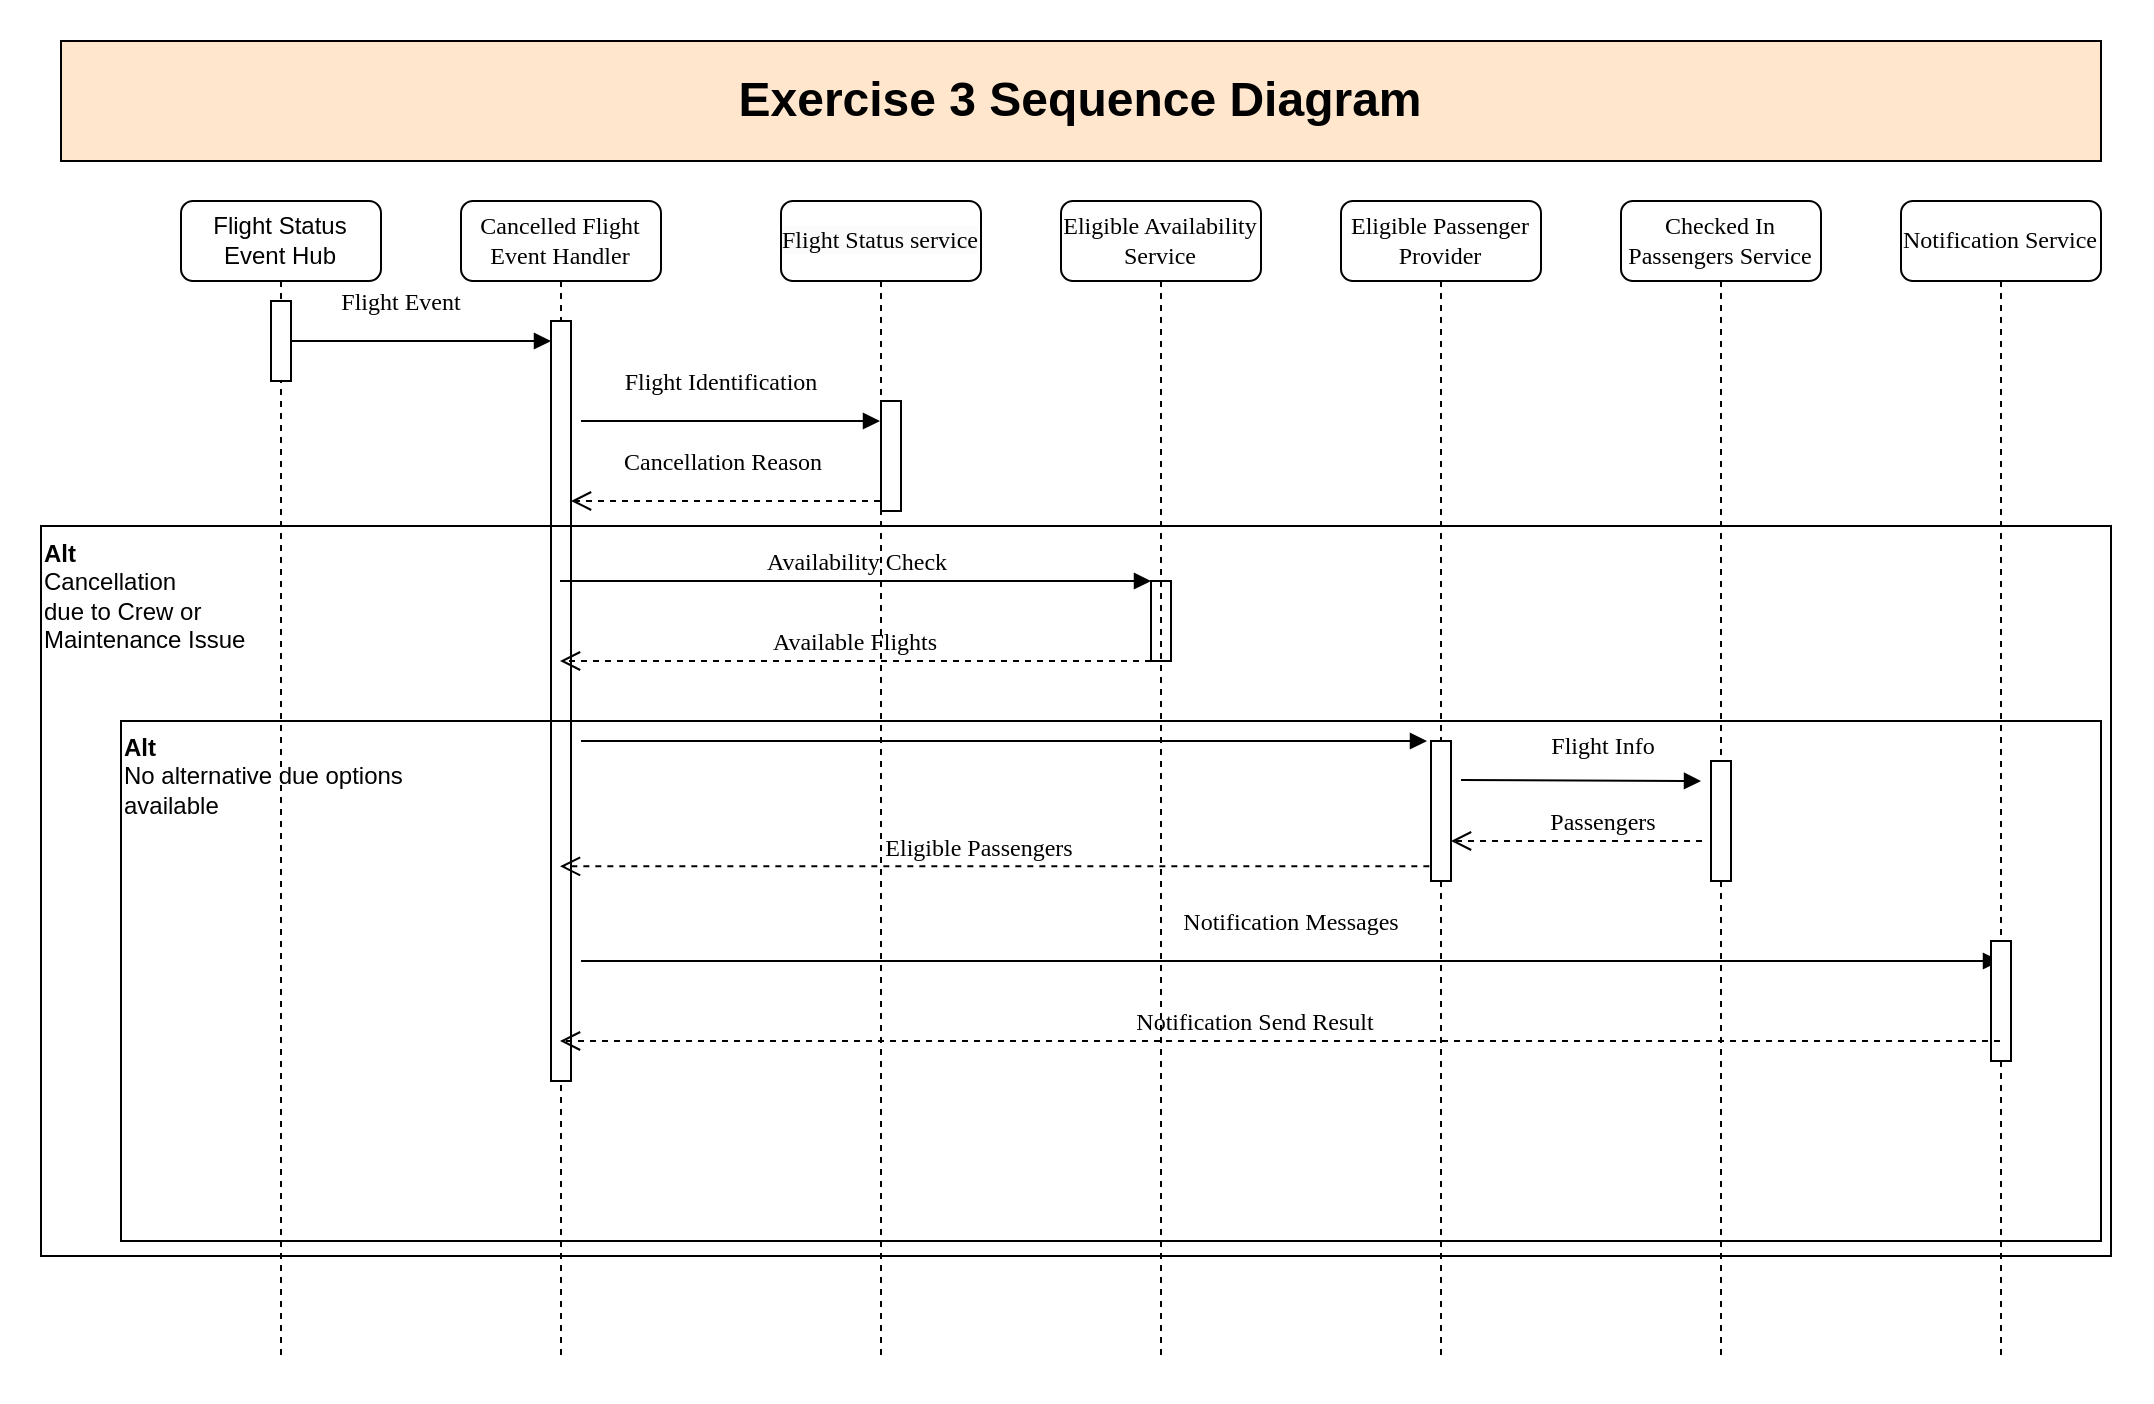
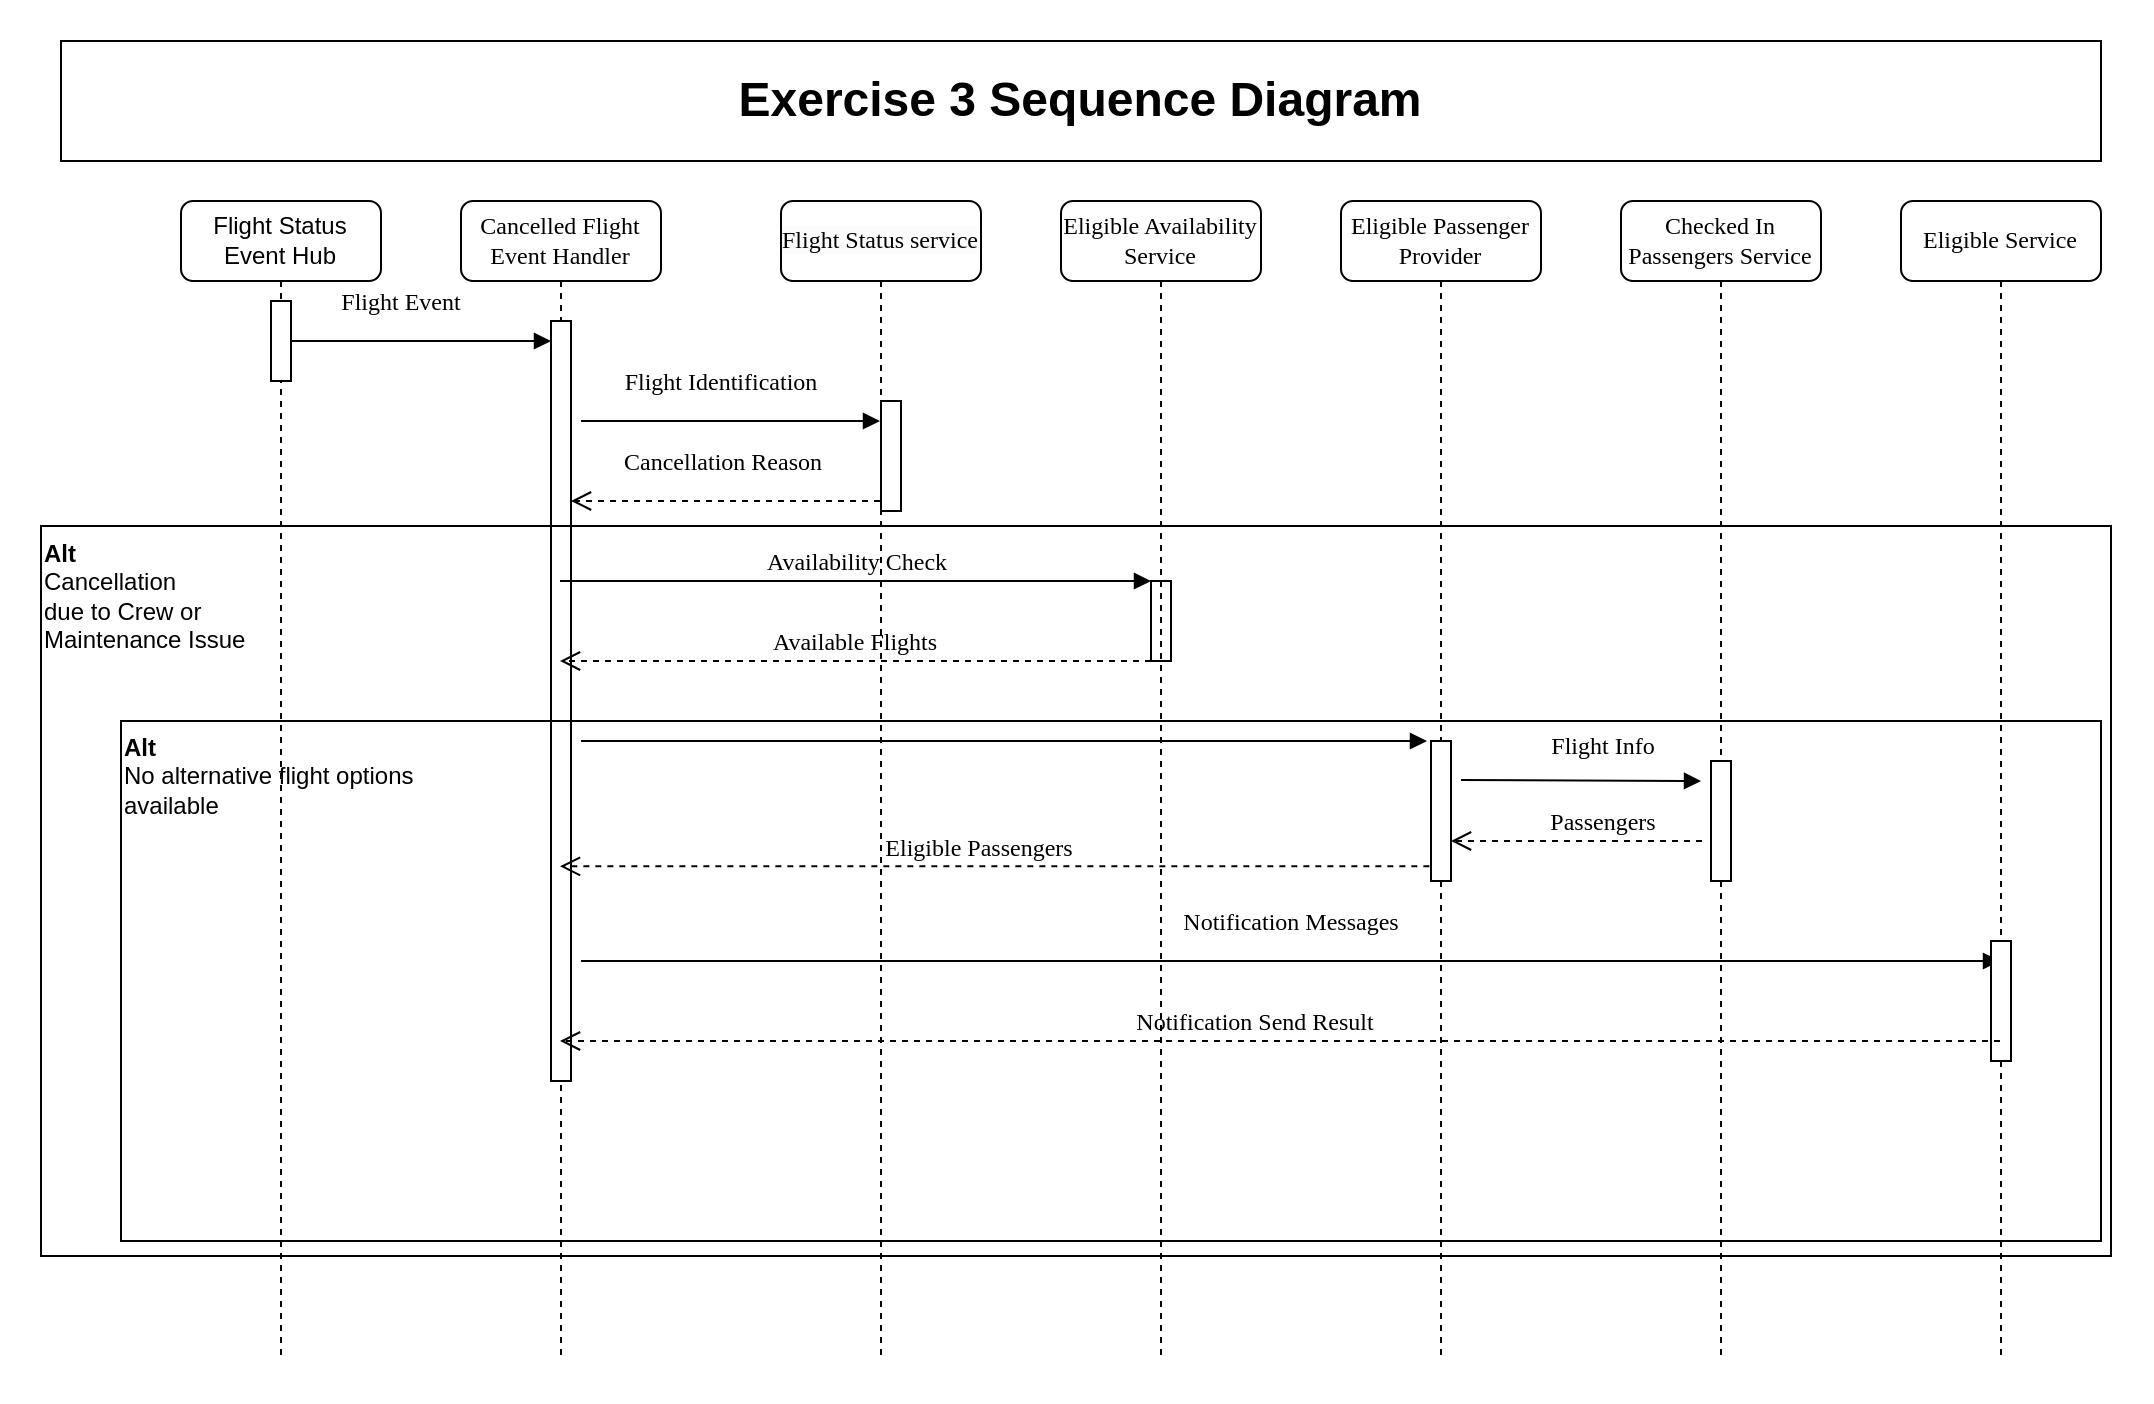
node "Exercise 3 Sequence Diagram": fillcolor #ffe6cc -> #ffffff
node "Notification Service": label "Notification Service" -> "Eligible Service"
node "Alt No alternative due options available": label "Alt No alternative due options available" -> "Alt No alternative flight options available"
